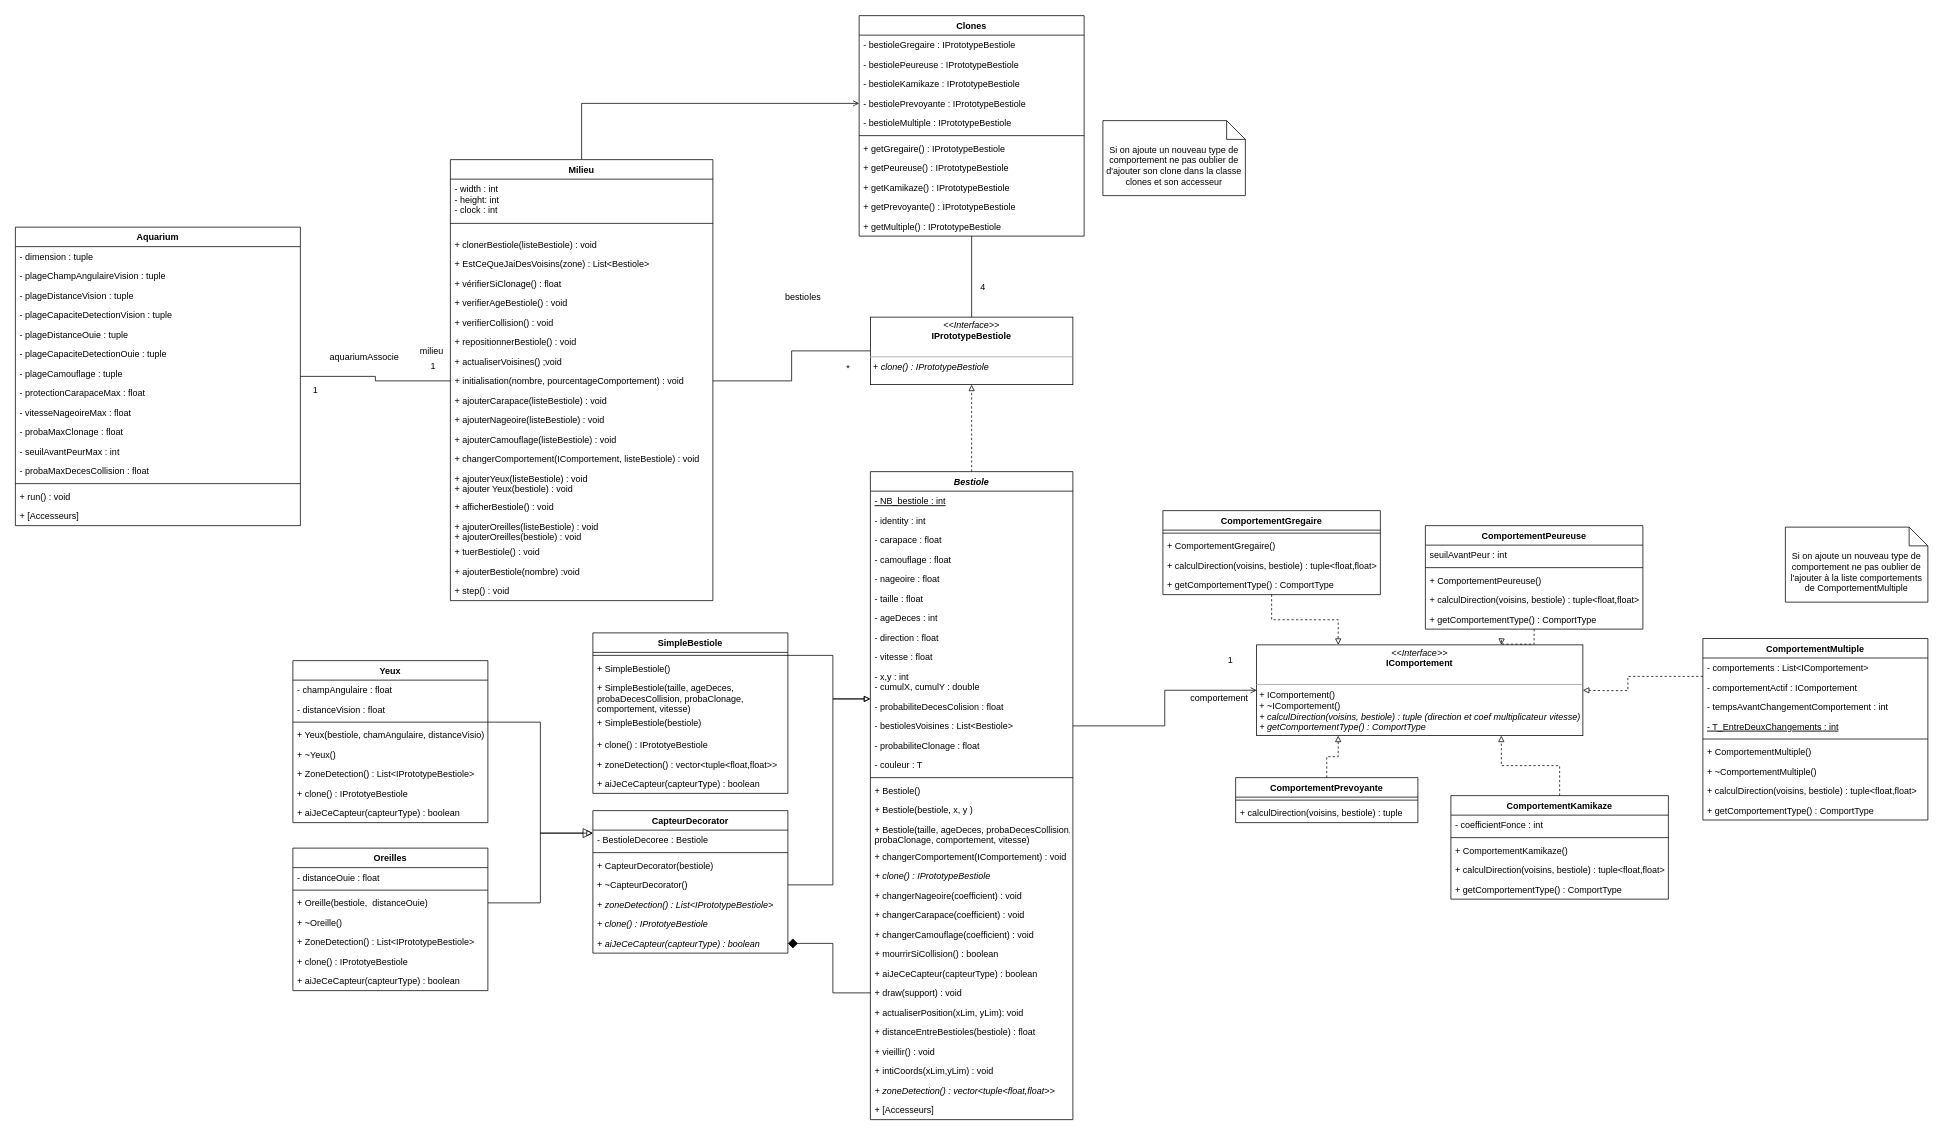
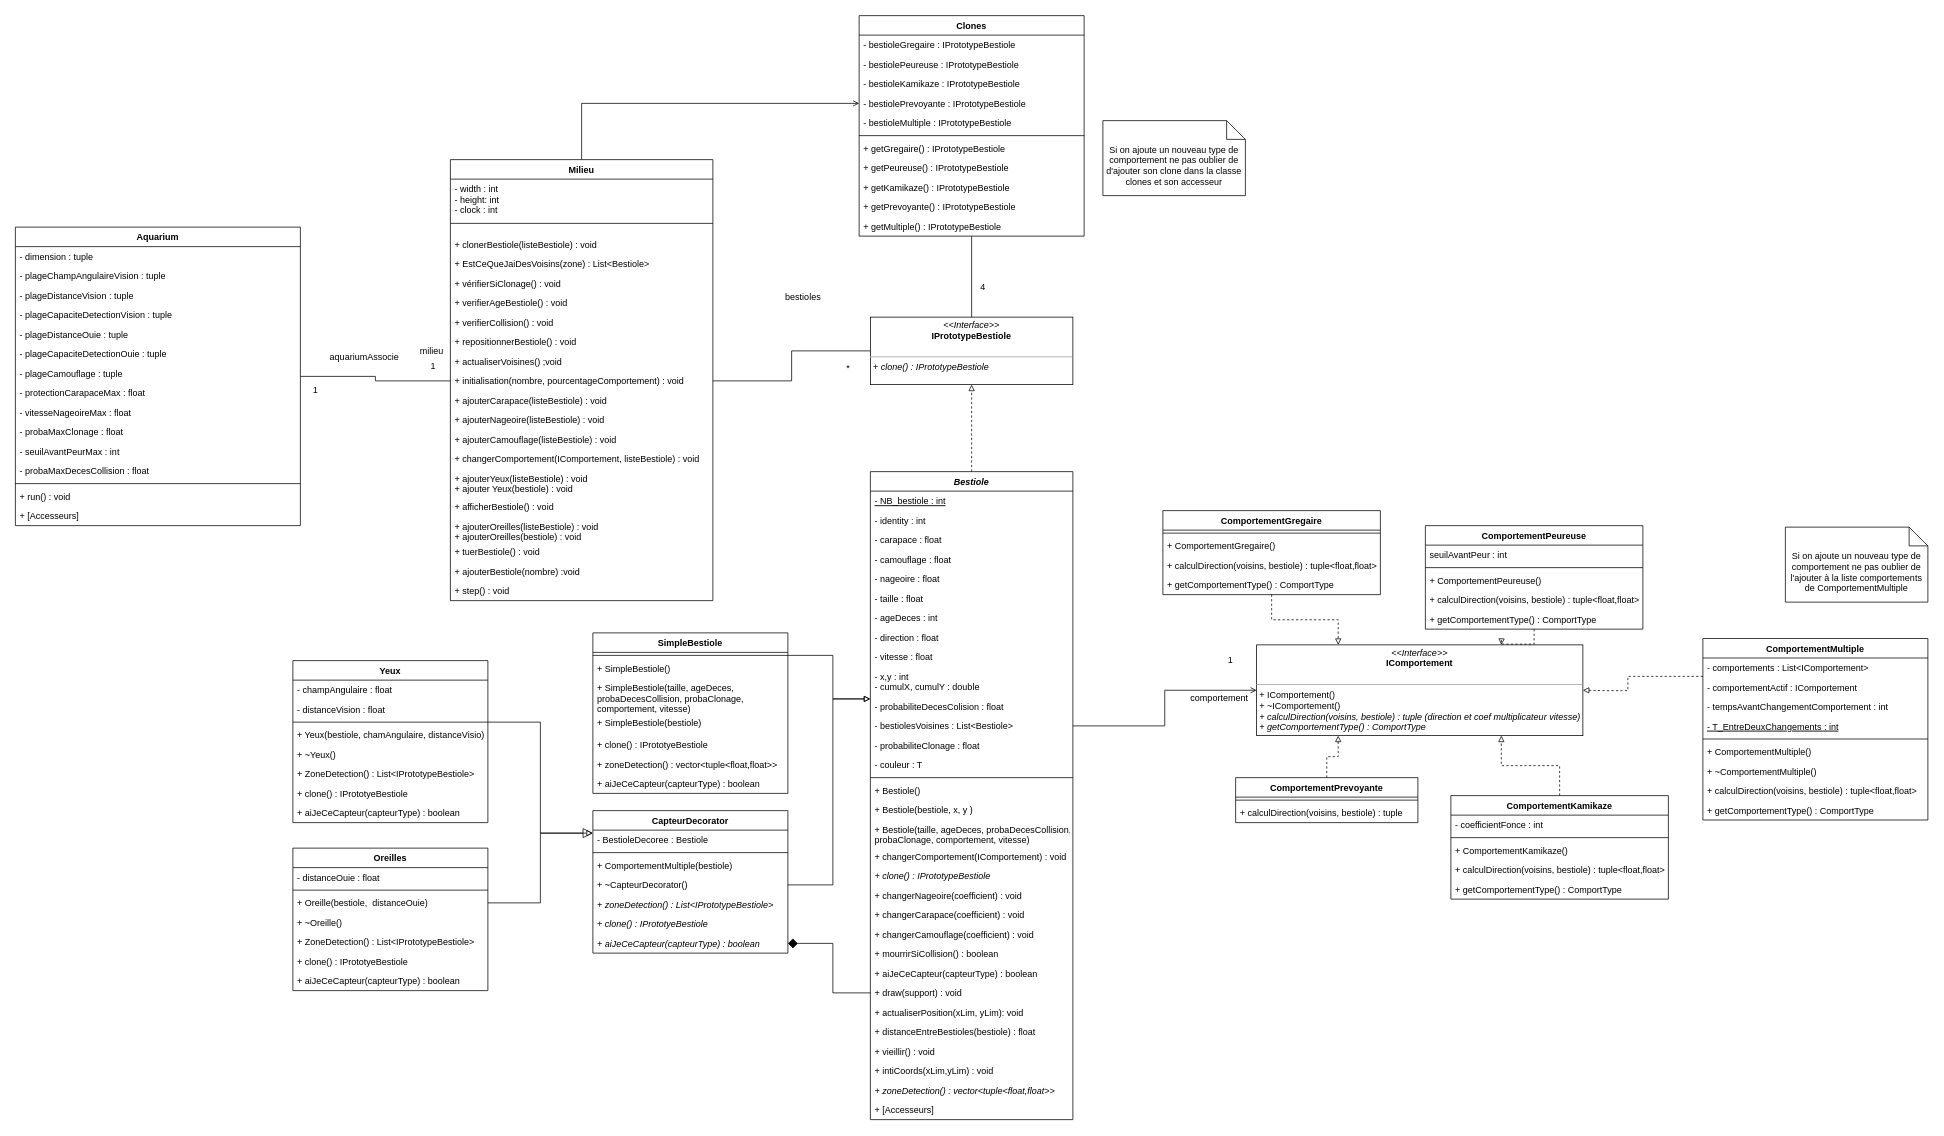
node "+ vérifierSiClonage() : float": label "+ vérifierSiClonage() : float" -> "+ vérifierSiClonage() : void"
node "+ CapteurDecorator(bestiole)": label "+ CapteurDecorator(bestiole)" -> "+ ComportementMultiple(bestiole)"
